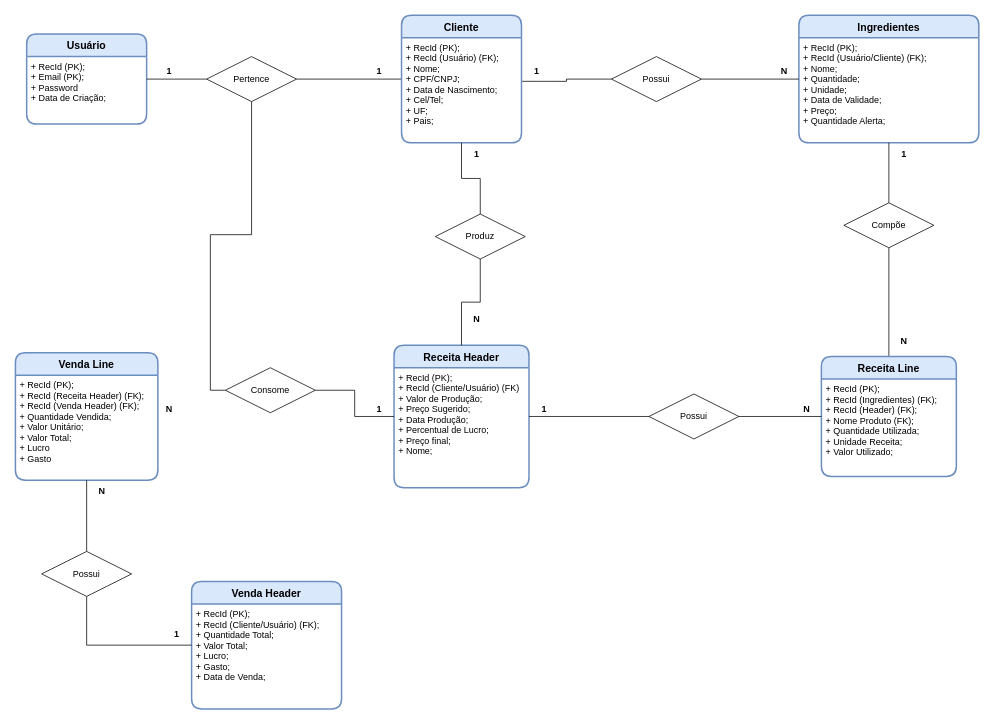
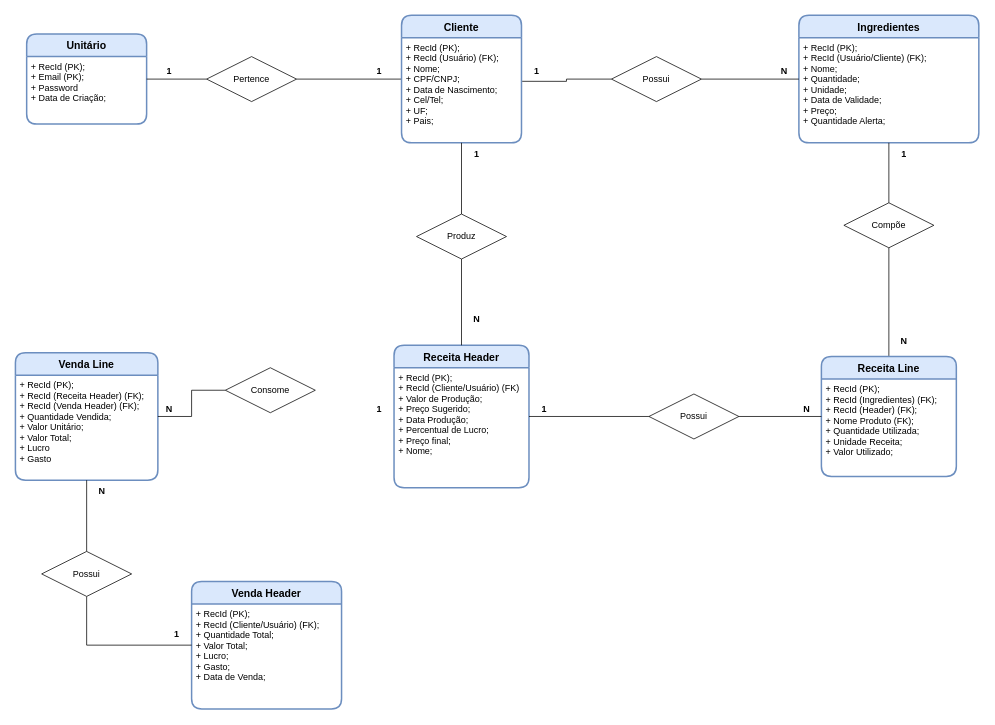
node "Usuário": label "Usuário" -> "Unitário"
edge "Pertence" -- "Consome": now "Venda Line" -- "Consome"
node "Produz": moved (480, 237) -> (462, 237)
edge "Consome" -- "Receita Header": removed
